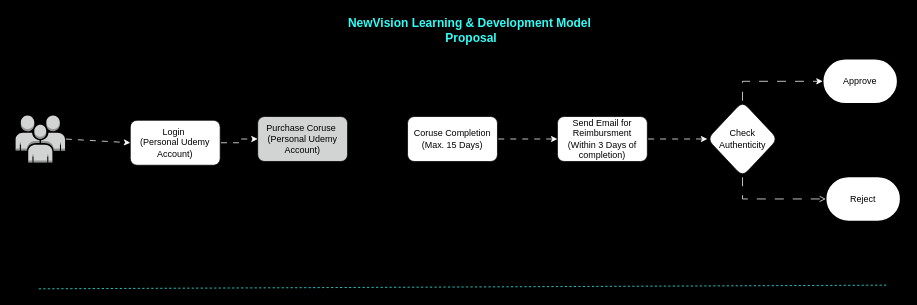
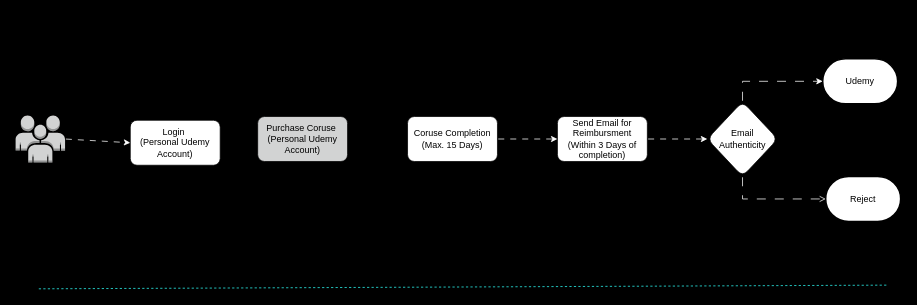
node "NewVision Learning & Development Model Proposal": removed
node "Approve": label "Approve" -> "Udemy"
node "Check Authenticity": label "Check Authenticity" -> "Email Authenticity"
edge "Login (Personal Udemy Account)" -> "Purchase Coruse (Personal Udemy Account)": removed
